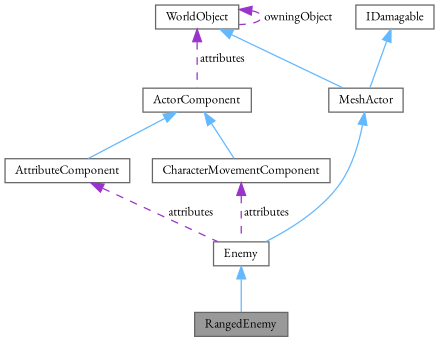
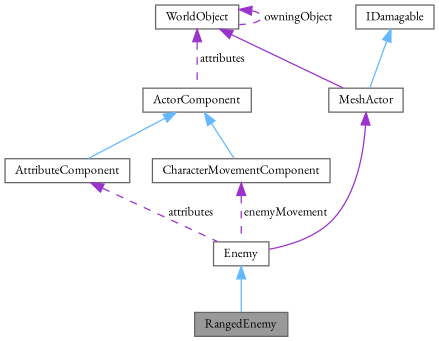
edge "MeshActor" -> "WorldObject": color steelblue1 -> darkorchid3
edge "Enemy" -> "MeshActor": color steelblue1 -> darkorchid3
edge "Enemy" -> "CharacterMovementComponent": label " attributes" -> " enemyMovement"
